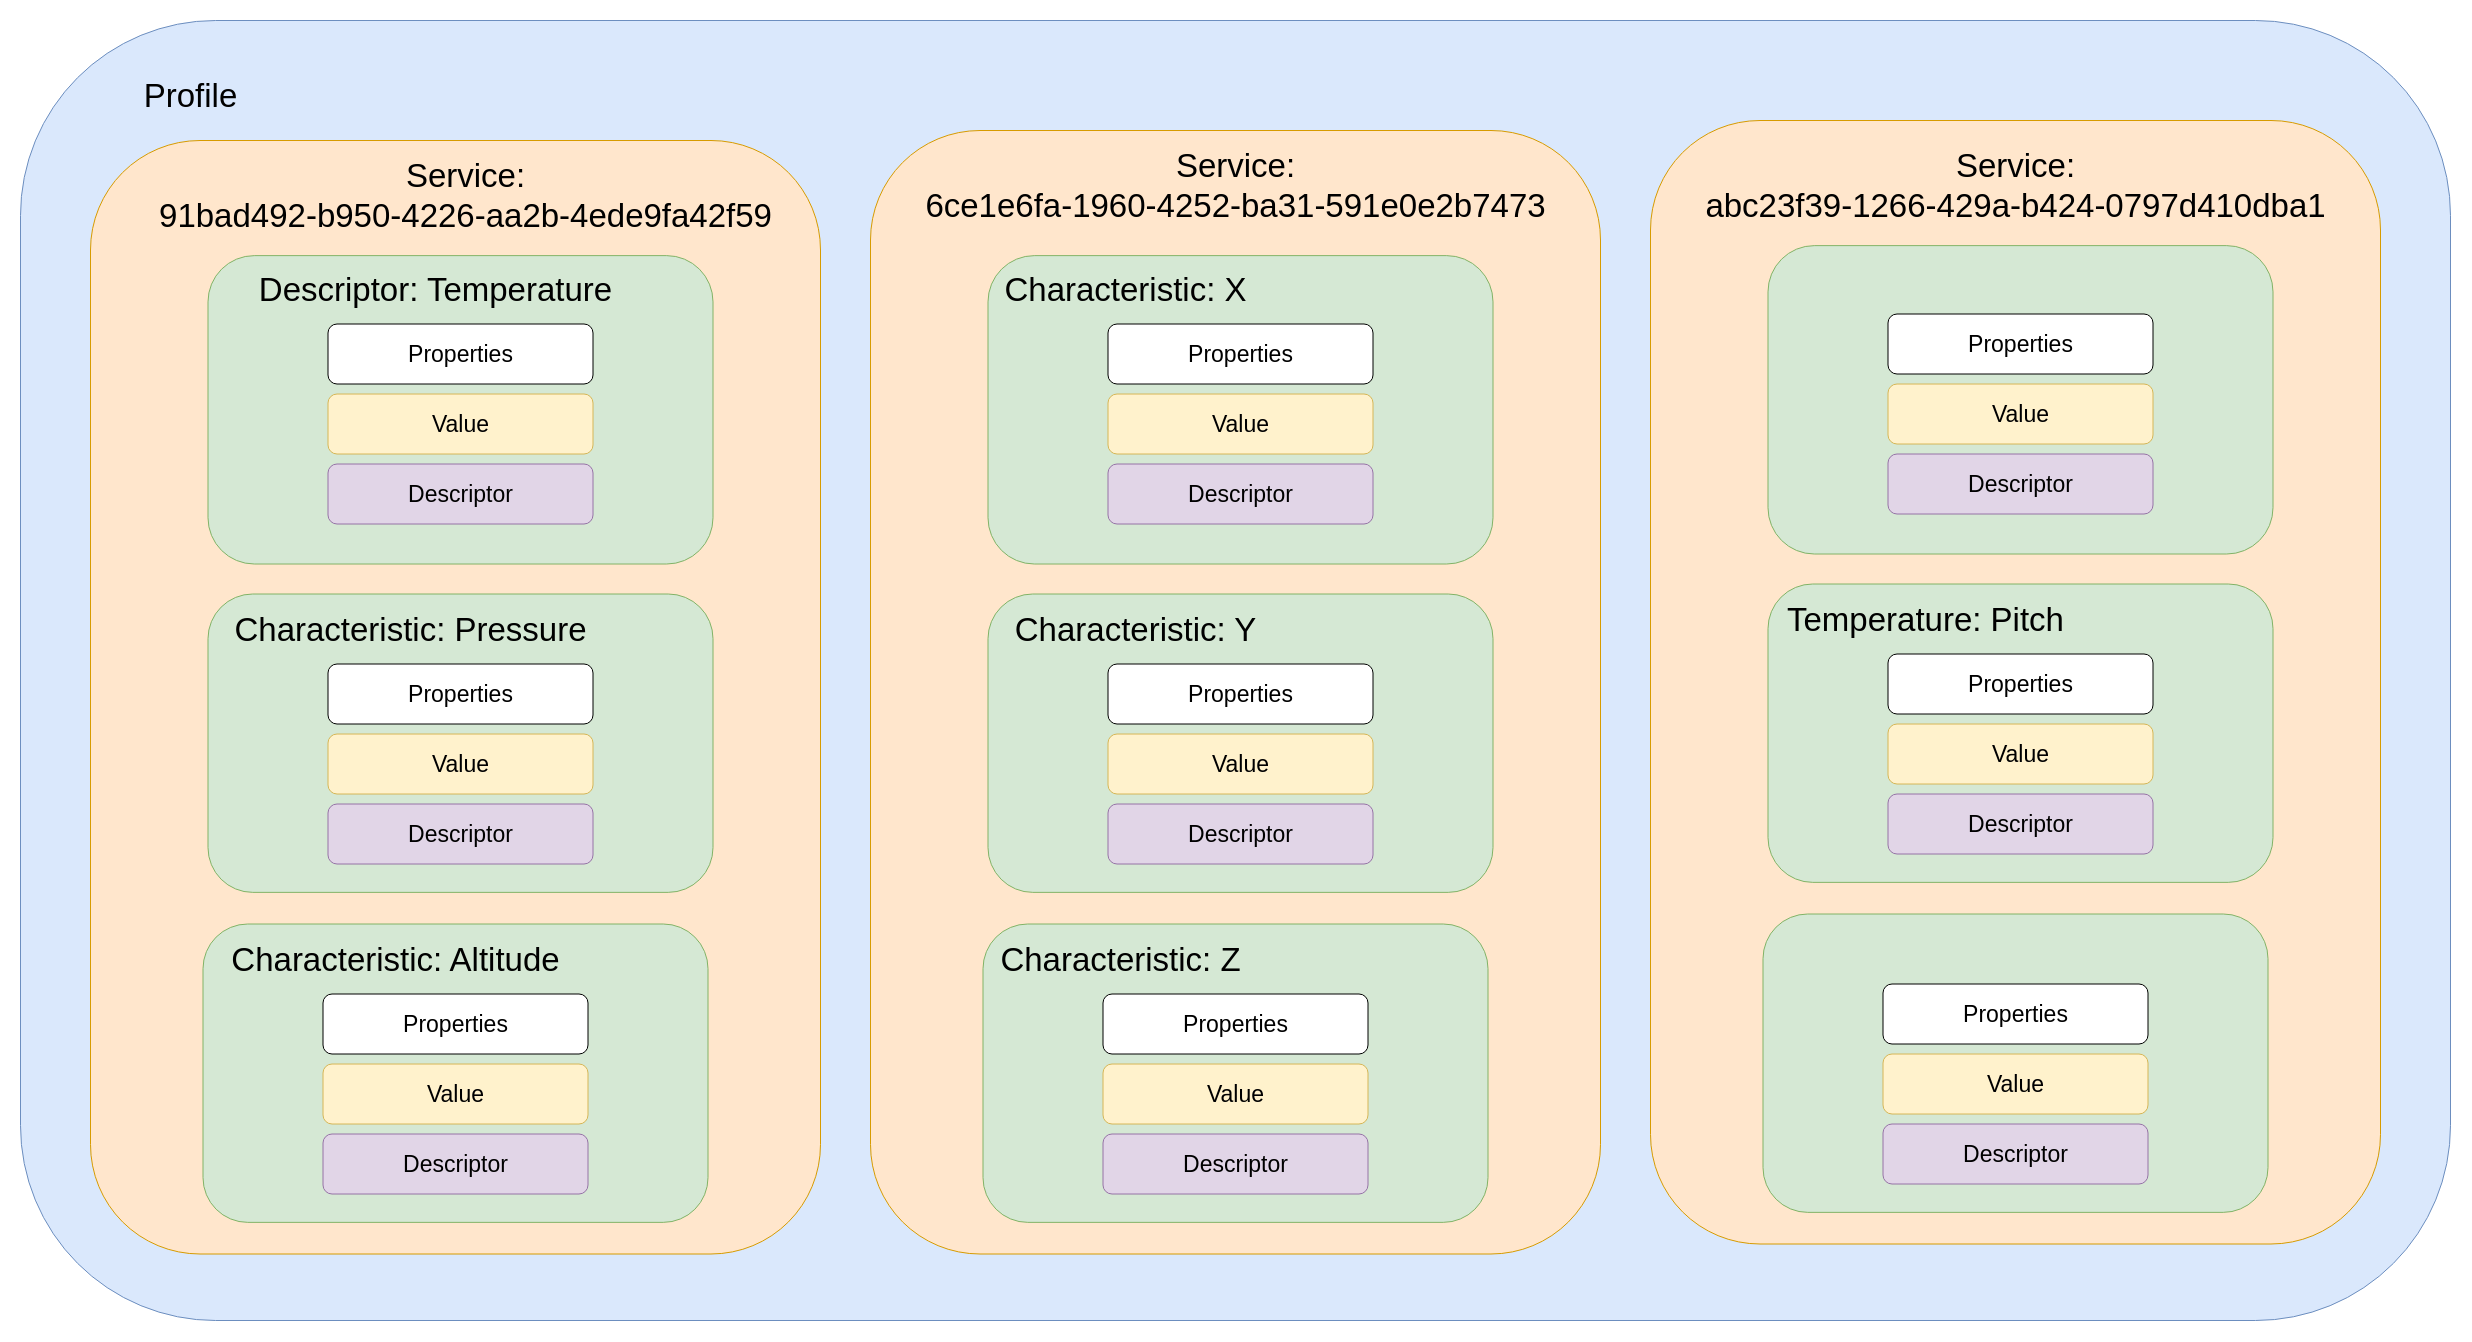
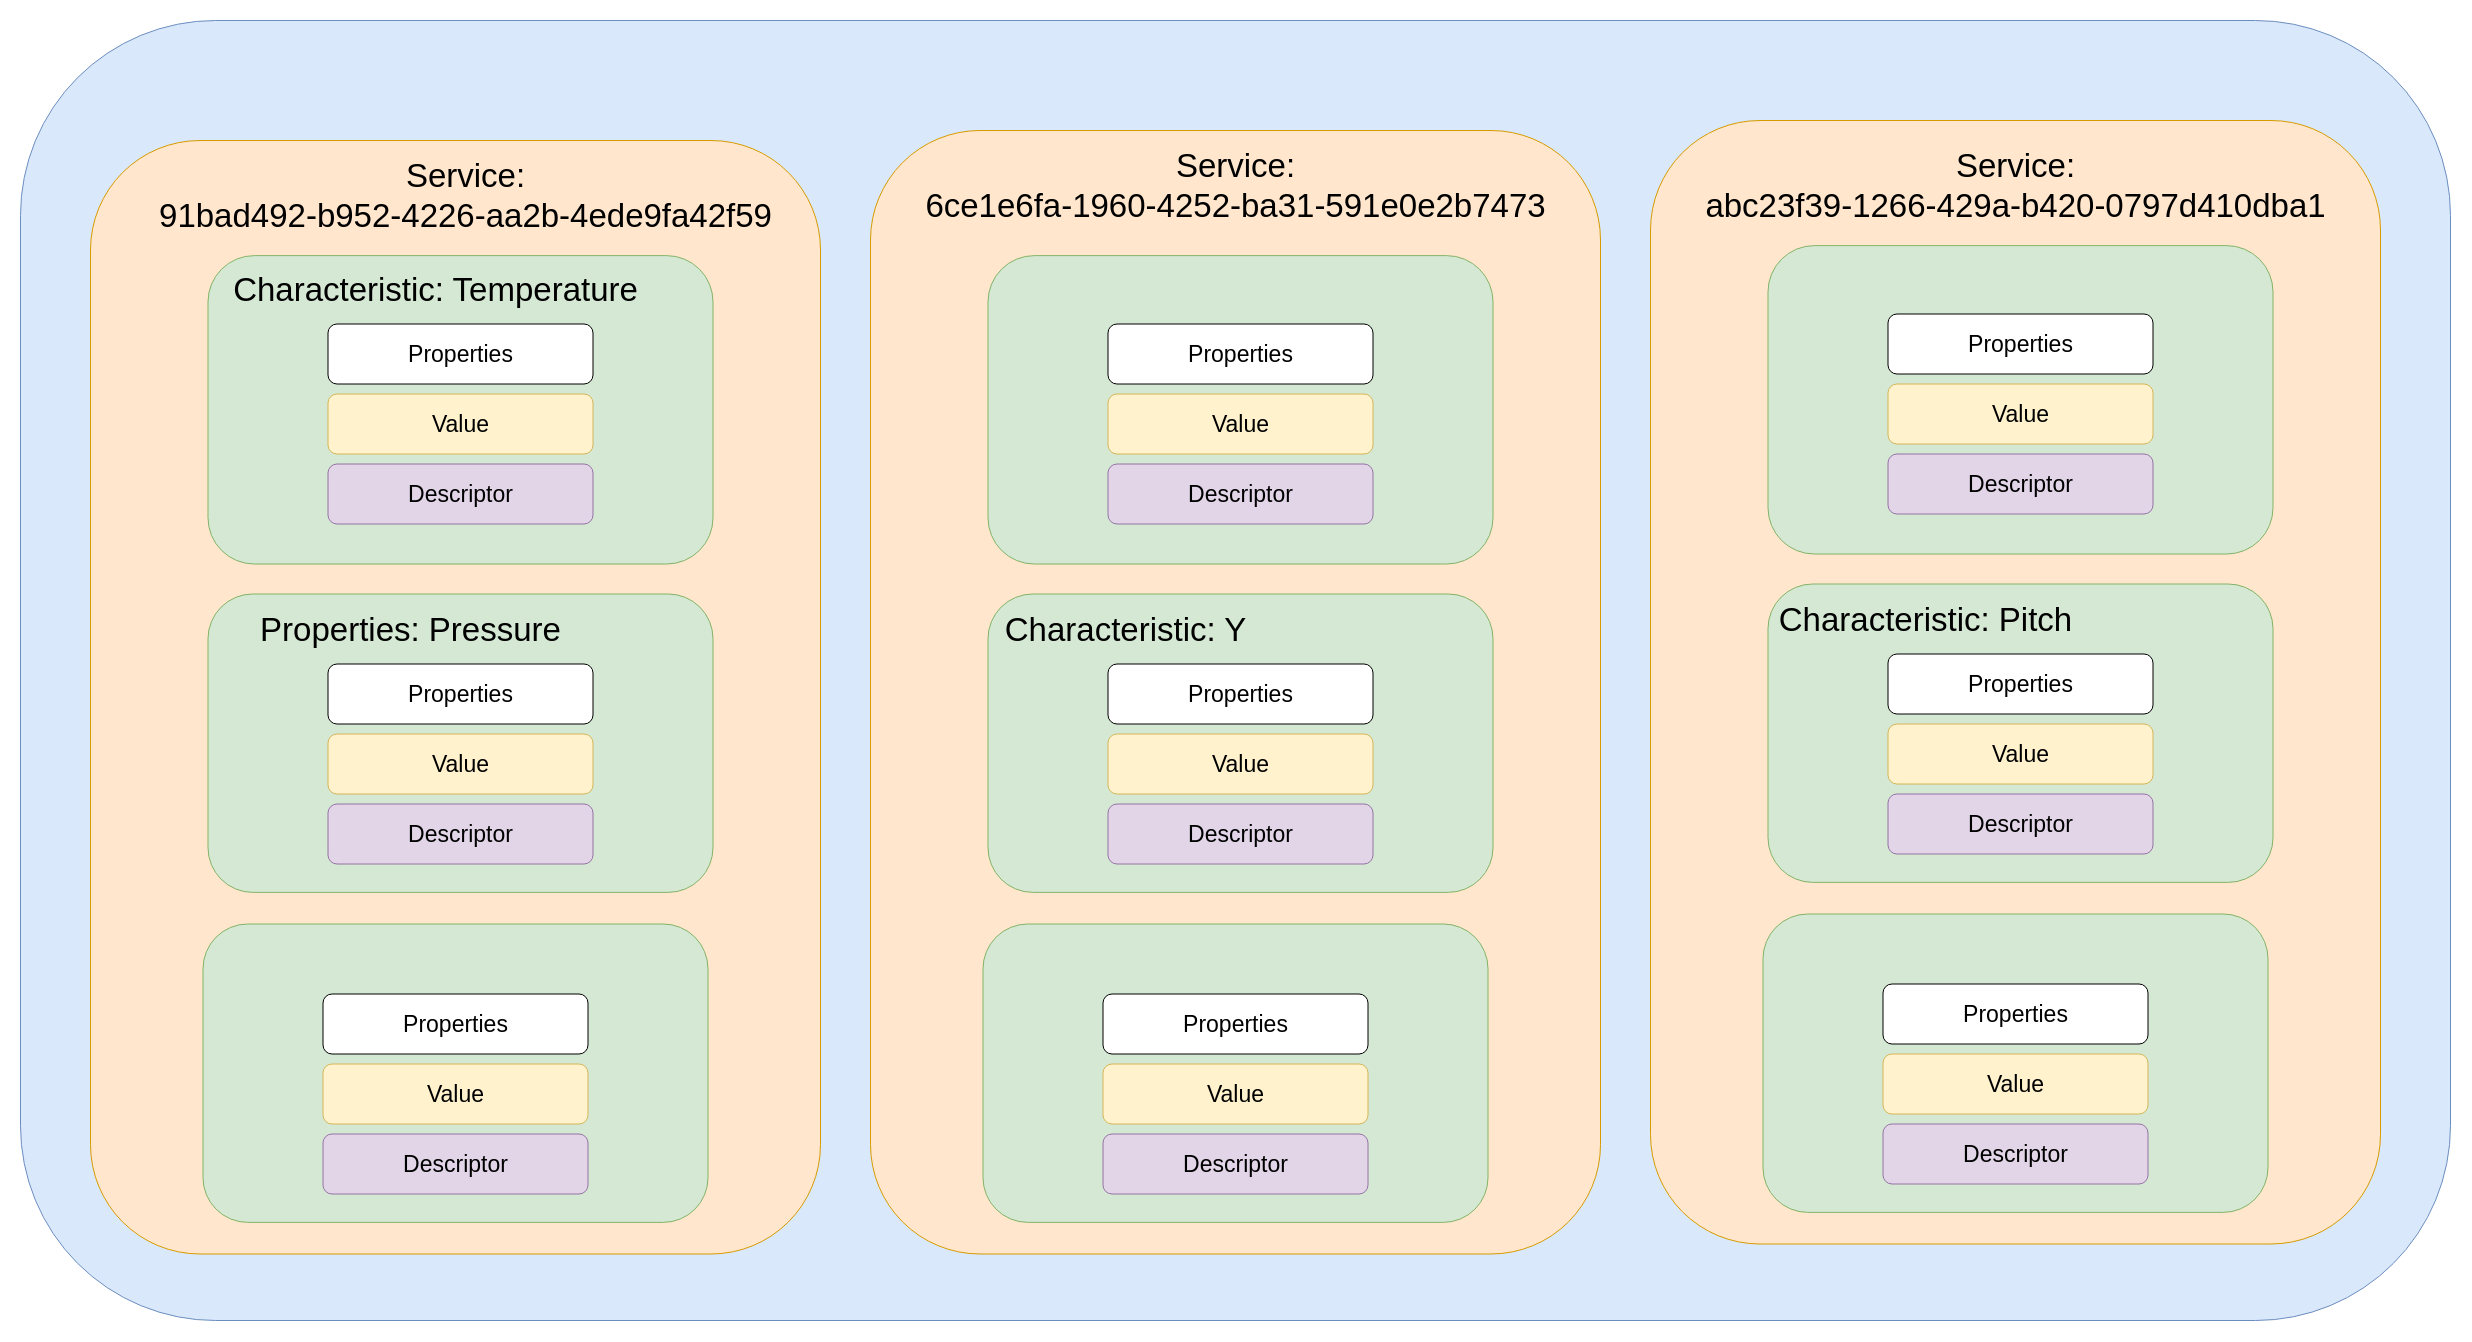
node "Profile": removed
node "Service: abc23f39-1266-429a-b424-0797d410dba1": label "Service: abc23f39-1266-429a-b424-0797d410dba1" -> "Service: abc23f39-1266-429a-b420-0797d410dba1"
node "Service: 91bad492-b950-4226-aa2b-4ede9fa42f59": label "Service: 91bad492-b950-4226-aa2b-4ede9fa42f59" -> "Service: 91bad492-b952-4226-aa2b-4ede9fa42f59"
node "Characteristic: X": removed
node "Descriptor: Temperature": label "Descriptor: Temperature" -> "Characteristic: Temperature"
node "Temperature: Pitch": label "Temperature: Pitch" -> "Characteristic: Pitch"
node "Characteristic: Y": moved (1136, 629) -> (1126, 629)
node "Characteristic: Pressure": label "Characteristic: Pressure" -> "Properties: Pressure"
node "Characteristic: Altitude": removed
node "Characteristic: Z": removed
